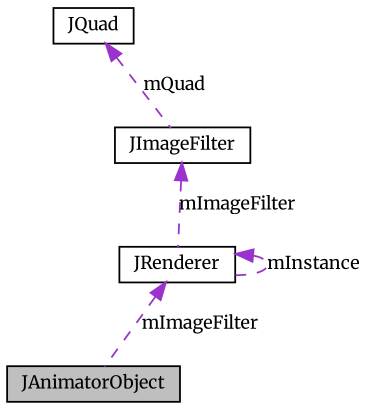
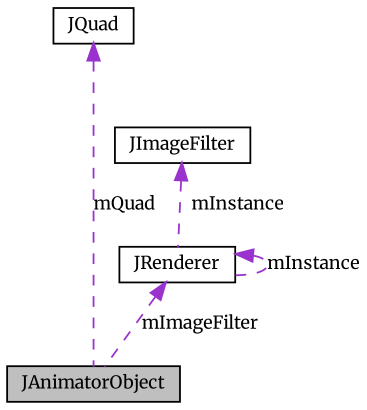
edge "JImageFilter" -> "JQuad": now "JAnimatorObject" -> "JQuad"
edge "JRenderer" -> "JImageFilter": label "mImageFilter" -> "mInstance"
